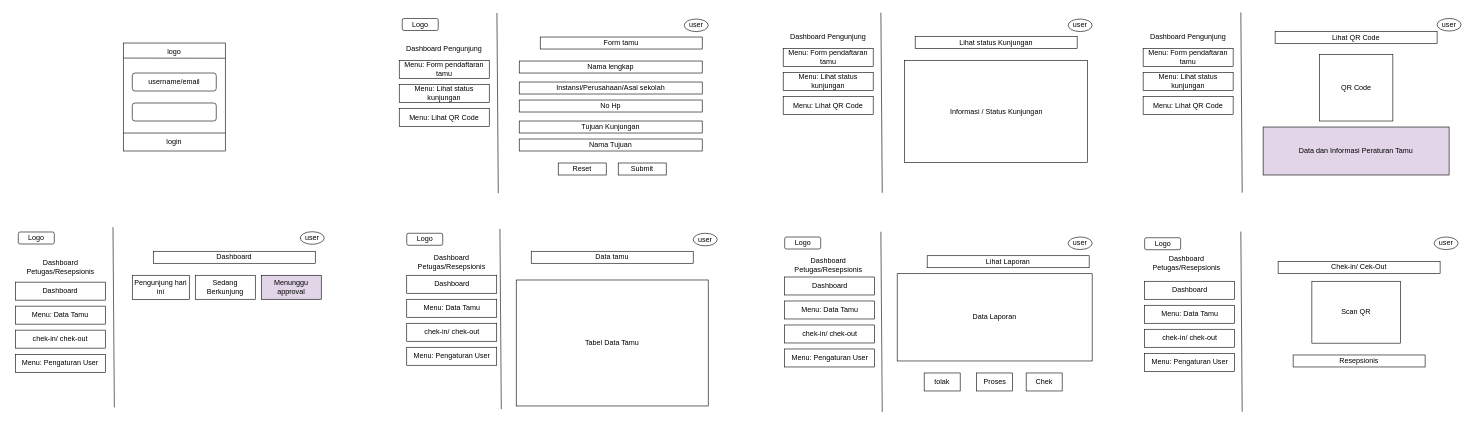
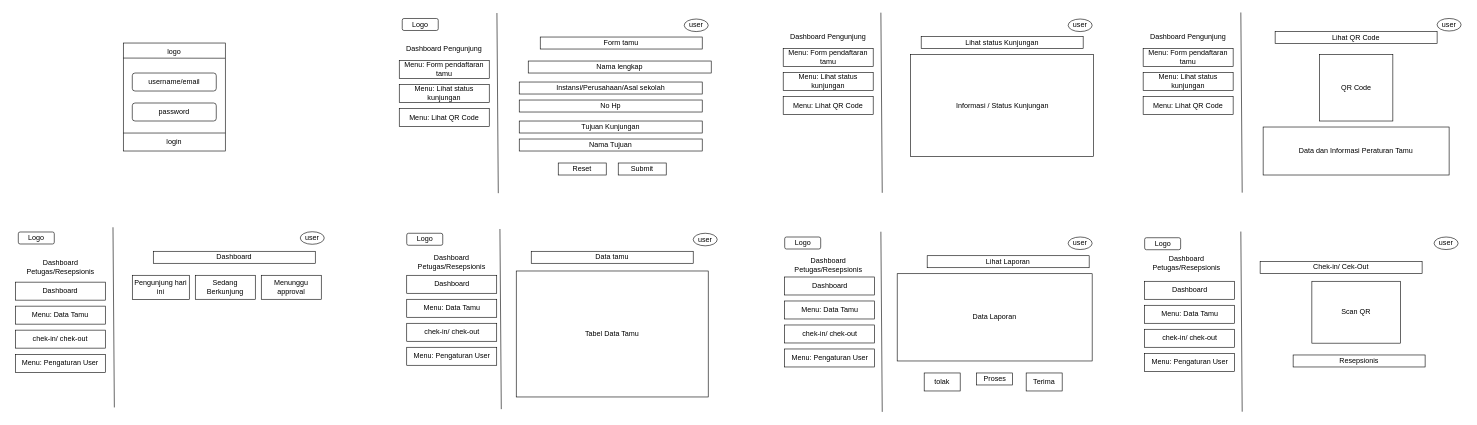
node "Lihat status Kunjungan": moved (996, 42) -> (1002, 42)
node "Nama lengkap": moved (611, 67) -> (620, 67)
node "password": added
node "Informasi / Status Kunjungan": moved (996, 112) -> (1002, 106)
node "Data dan Informasi Peraturan Tamu": fillcolor #e1d5e7 -> #ffffff
node "Chek-in/ Cek-Out": moved (1359, 267) -> (1341, 267)
node "Menunggu approval": fillcolor #e1d5e7 -> #ffffff
node "Tabel Data Tamu": moved (612, 343) -> (612, 334)
node "Proses": size 36x18 -> 36x12
node "Chek": label "Chek" -> "Terima"
